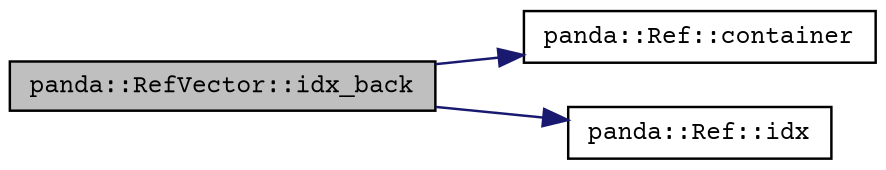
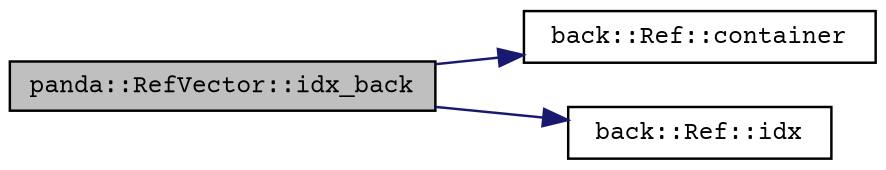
node "panda::Ref::container": label "panda::Ref::container" -> "back::Ref::container"
node "panda::Ref::idx": label "panda::Ref::idx" -> "back::Ref::idx"
